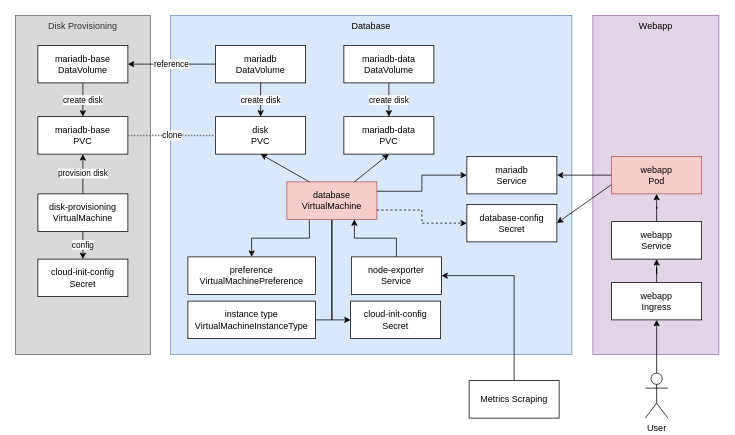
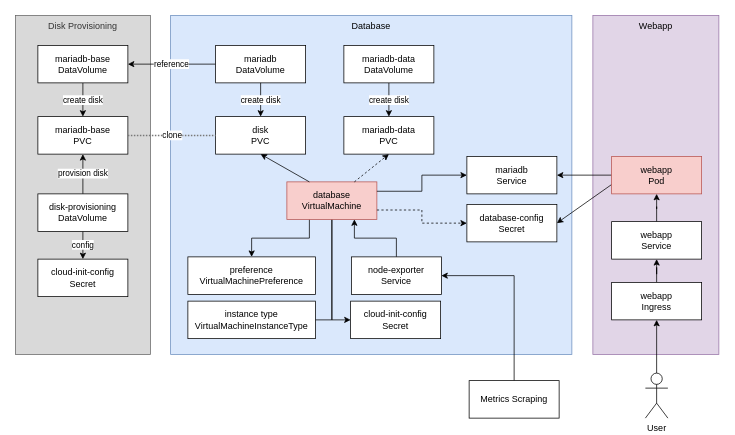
edge "database VirtualMachine" -> "mariadb-data PVC": style solid -> dashed
node "disk-provisioning VirtualMachine": label "disk-provisioning VirtualMachine" -> "disk-provisioning DataVolume"
